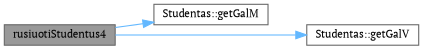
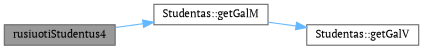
edge "rusiuotiStudentus4" -> "Studentas::getGalV": now "Studentas::getGalM" -> "Studentas::getGalV"
